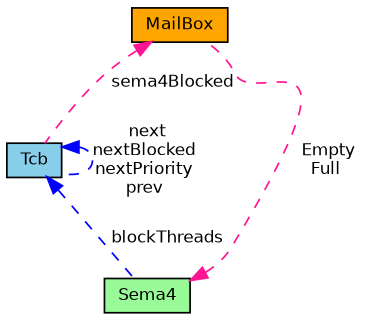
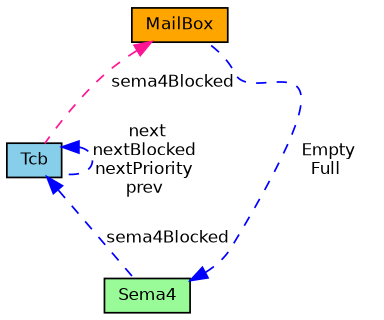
edge "MailBox" -> "Sema4": color deeppink -> blue
edge "Sema4" -> "Tcb": label " blockThreads" -> " sema4Blocked"
